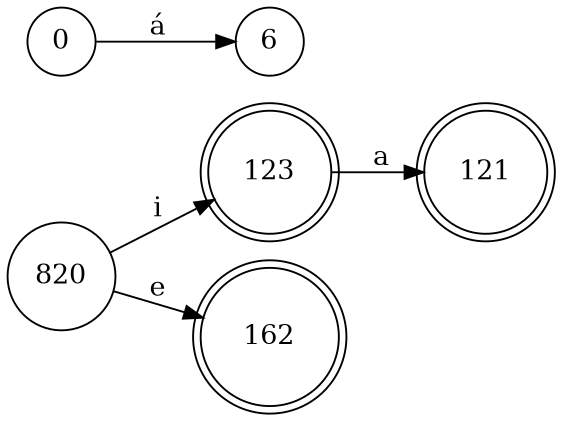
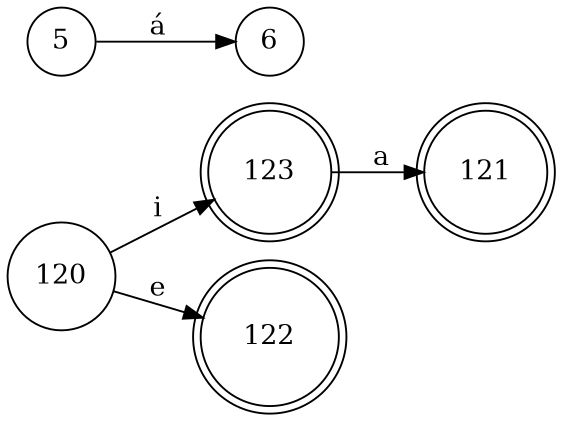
node "0": label "0" -> "5"
node "820": label "820" -> "120"
node "162": label "162" -> "122"
